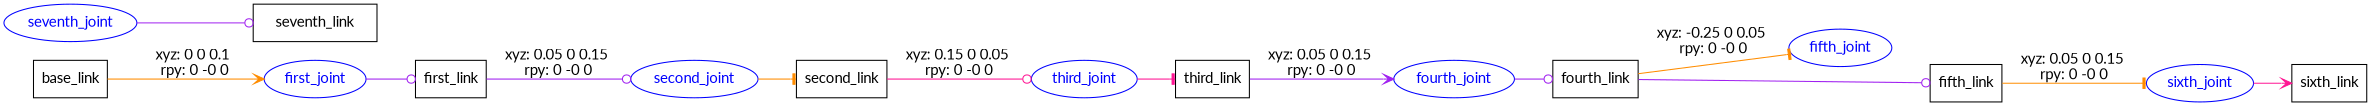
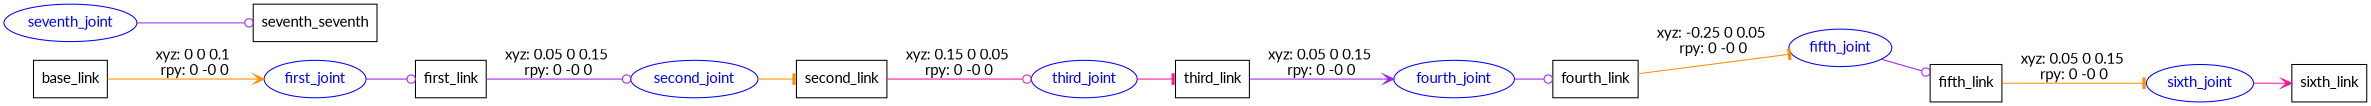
node "seventh_link": label "seventh_link" -> "seventh_seventh"
edge "fourth_link" -> "fifth_link": now "fifth_joint" -> "fifth_link"
